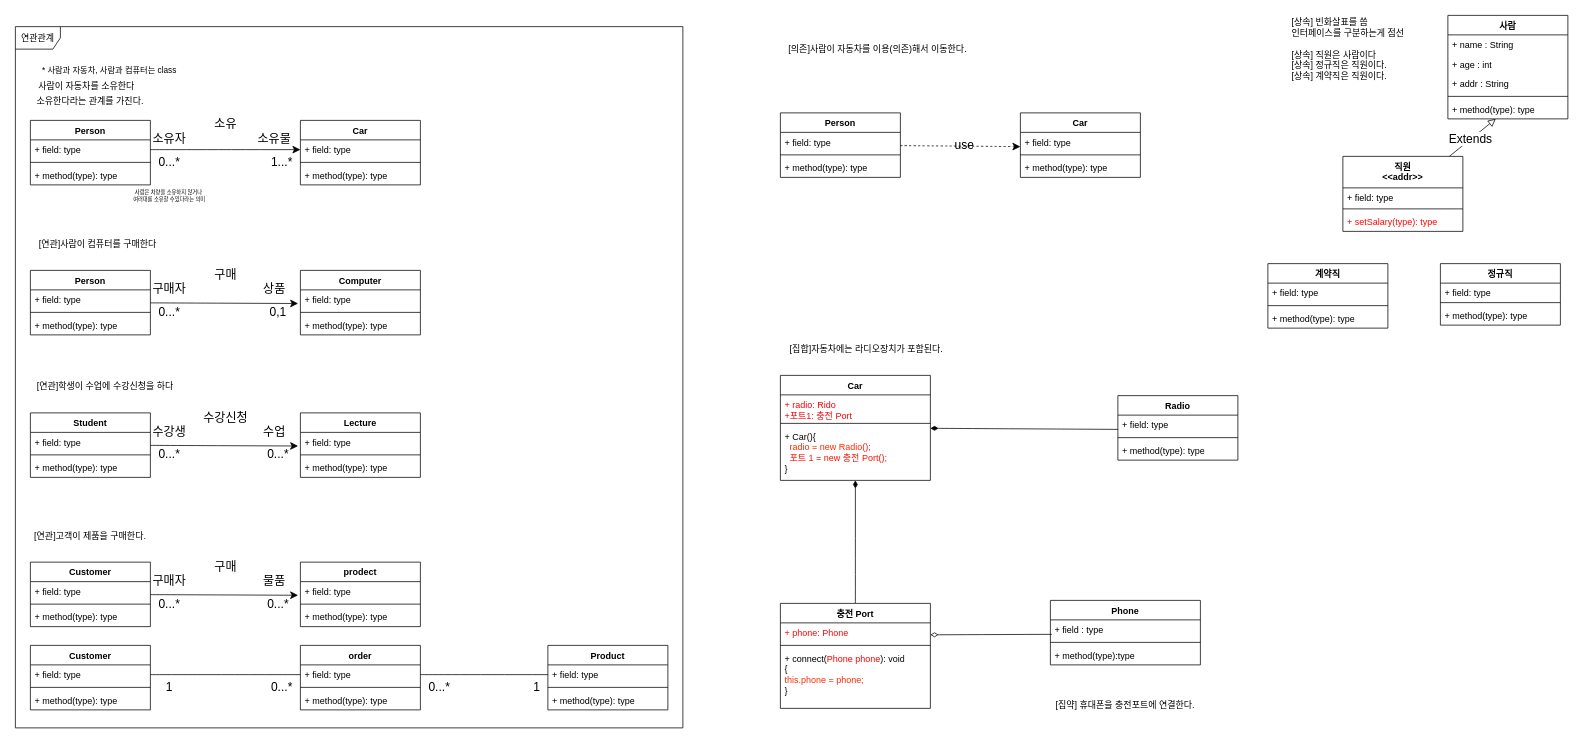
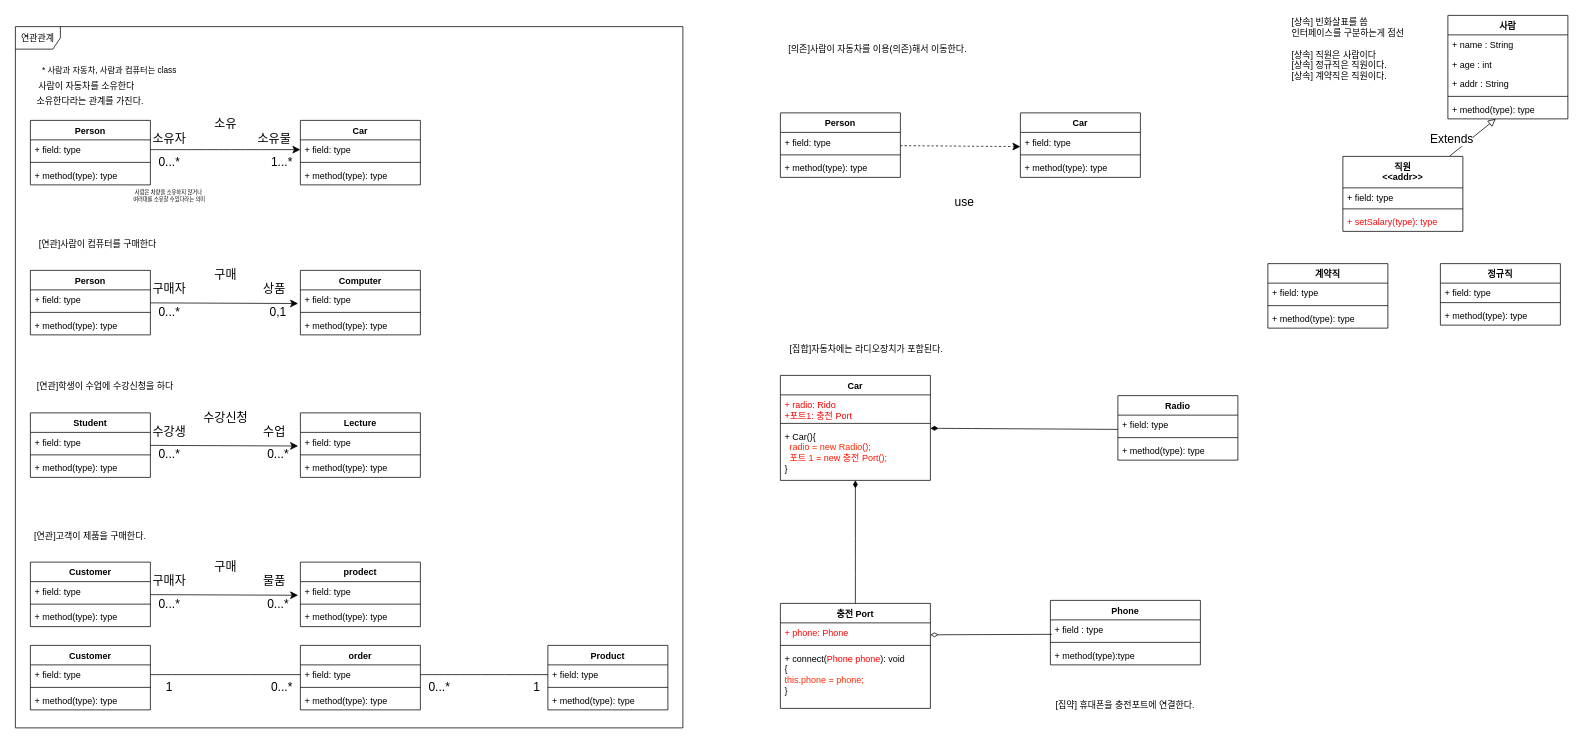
node "Extends": moved (1470, 139) -> (1452, 139)
node "use": moved (964, 145) -> (964, 201)
